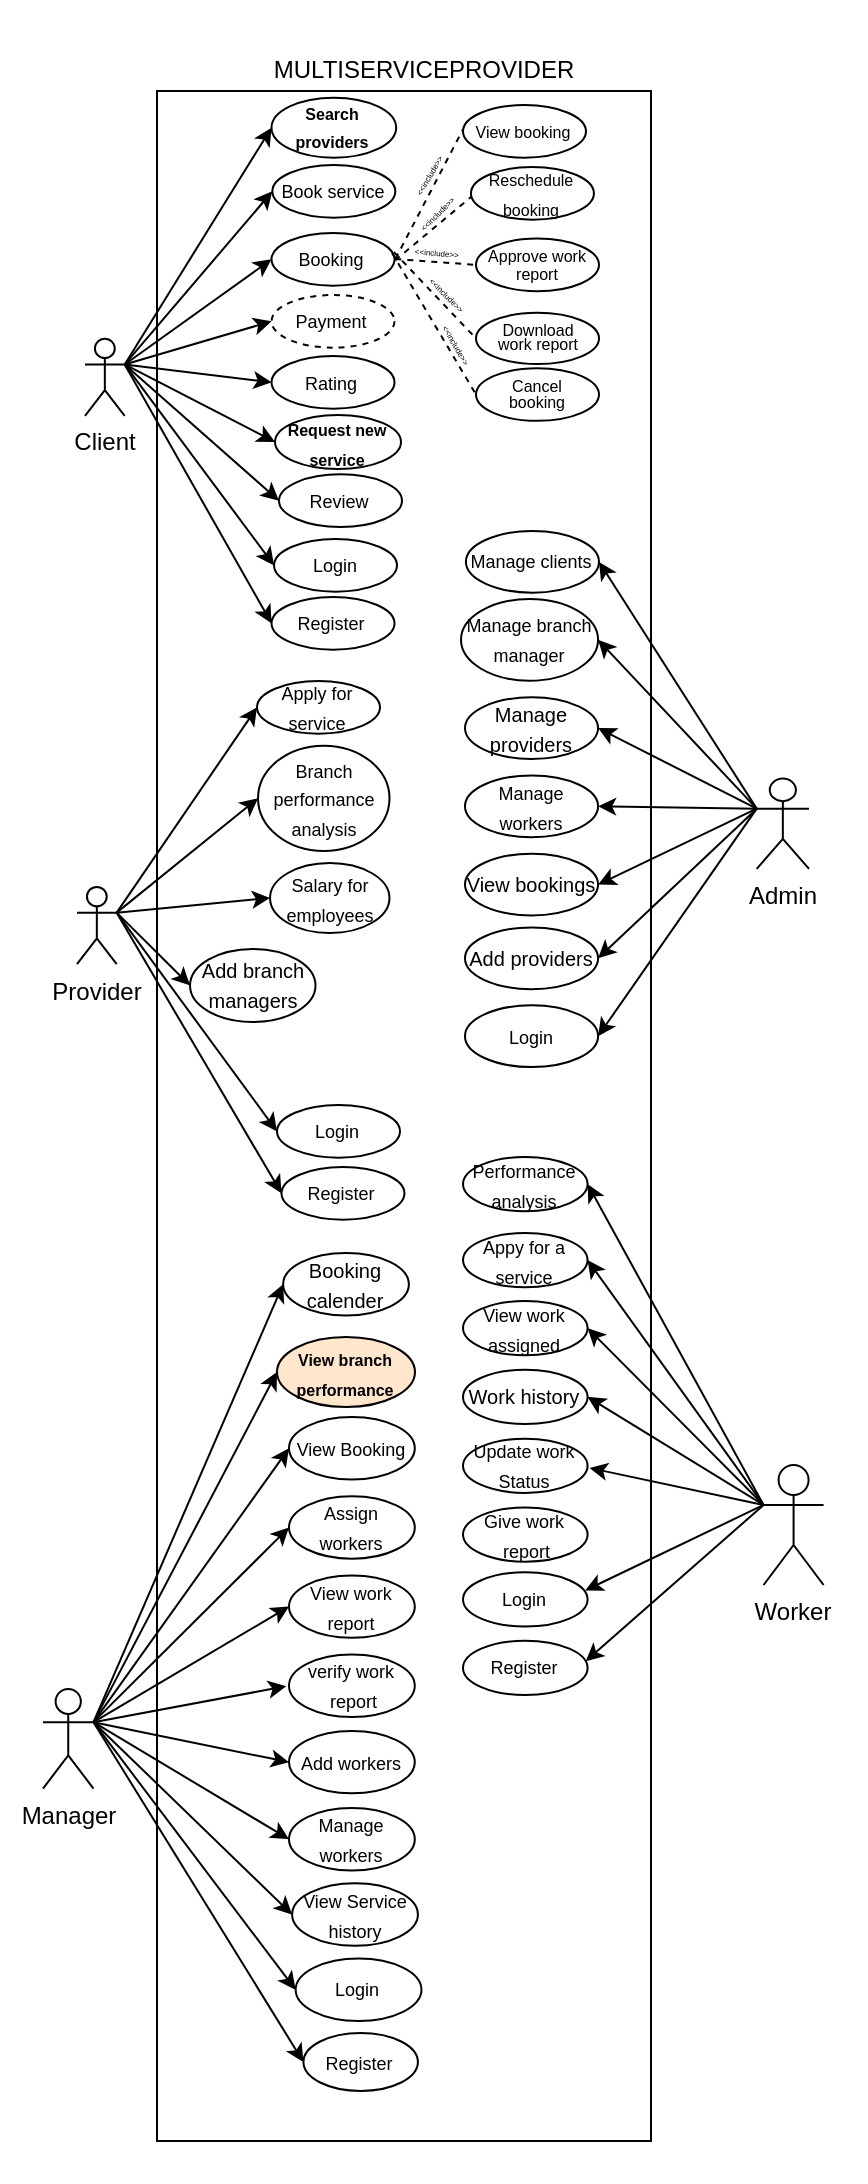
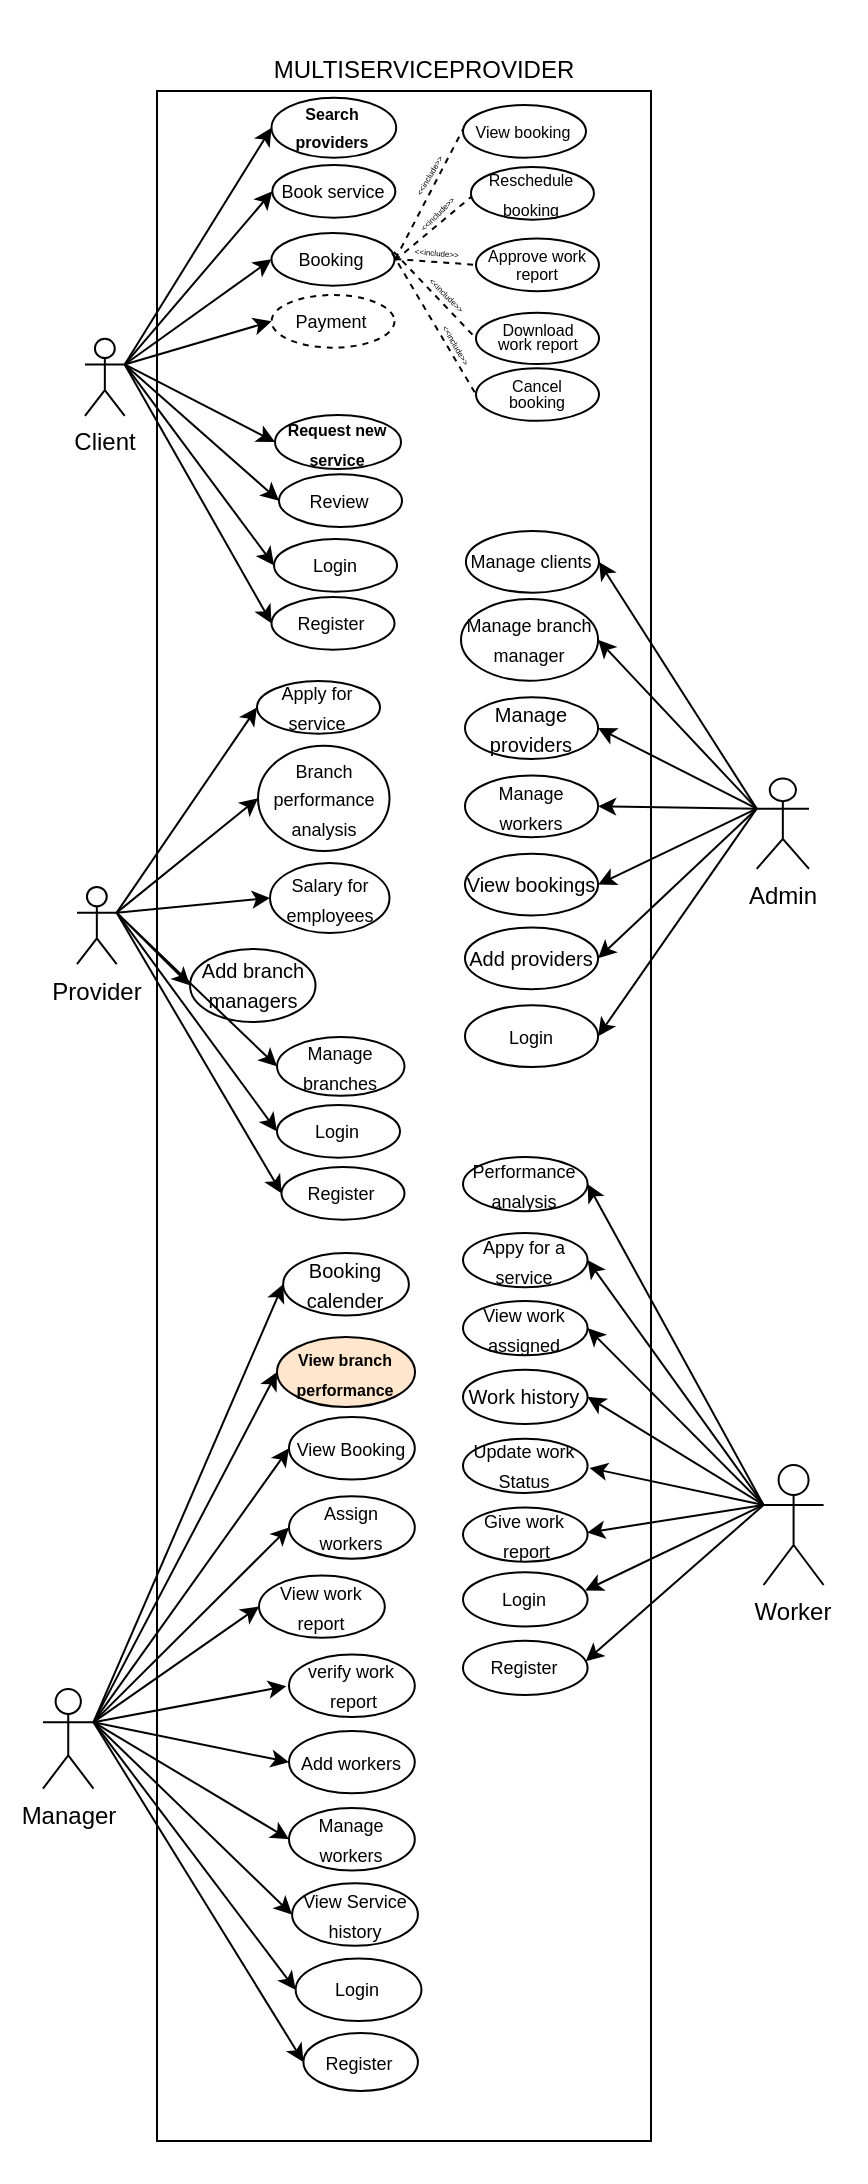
edge "Client" -> "Rating": removed
node "Rating": removed
edge "Provider" -> "Manage branches": added
node "Manage branches": added
edge "Worker" -> "Give work report": added
node "View work report": moved (352, 1607) -> (322, 1607)
